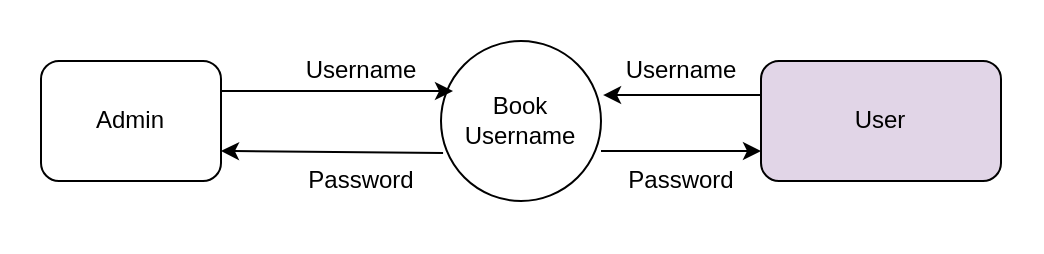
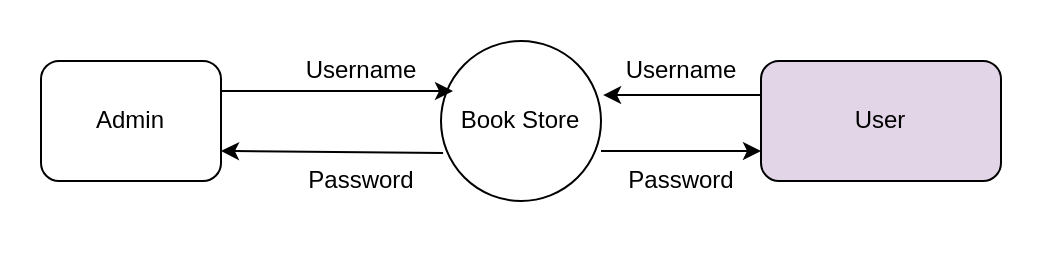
node "Book Username": label "Book Username" -> "Book Store"
